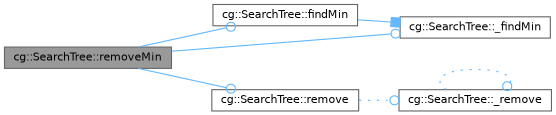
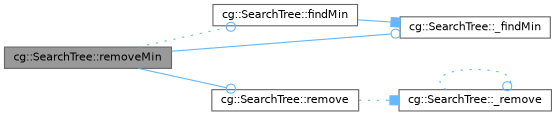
edge "cg::SearchTree::removeMin" -> "cg::SearchTree::findMin": style solid -> dotted
edge "cg::SearchTree::remove" -> "cg::SearchTree::_remove": arrowhead odot -> box
